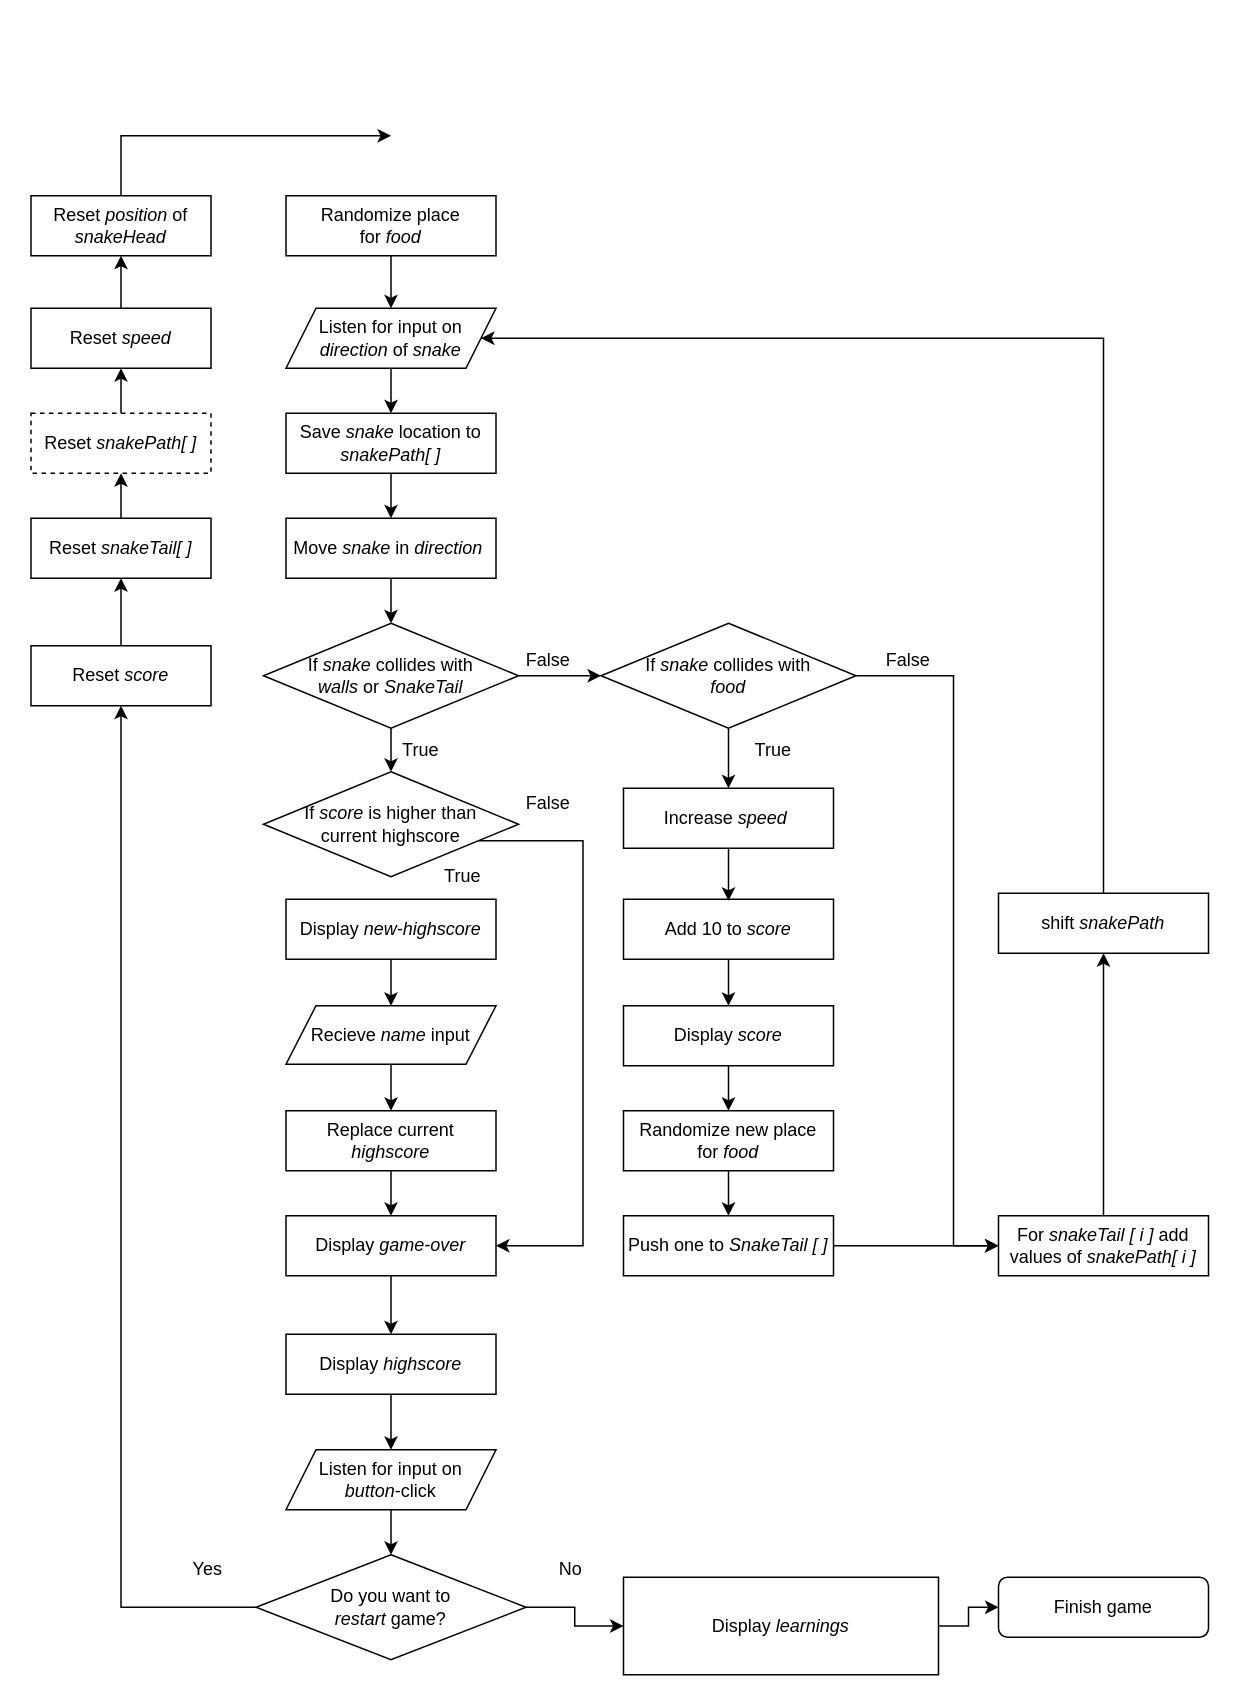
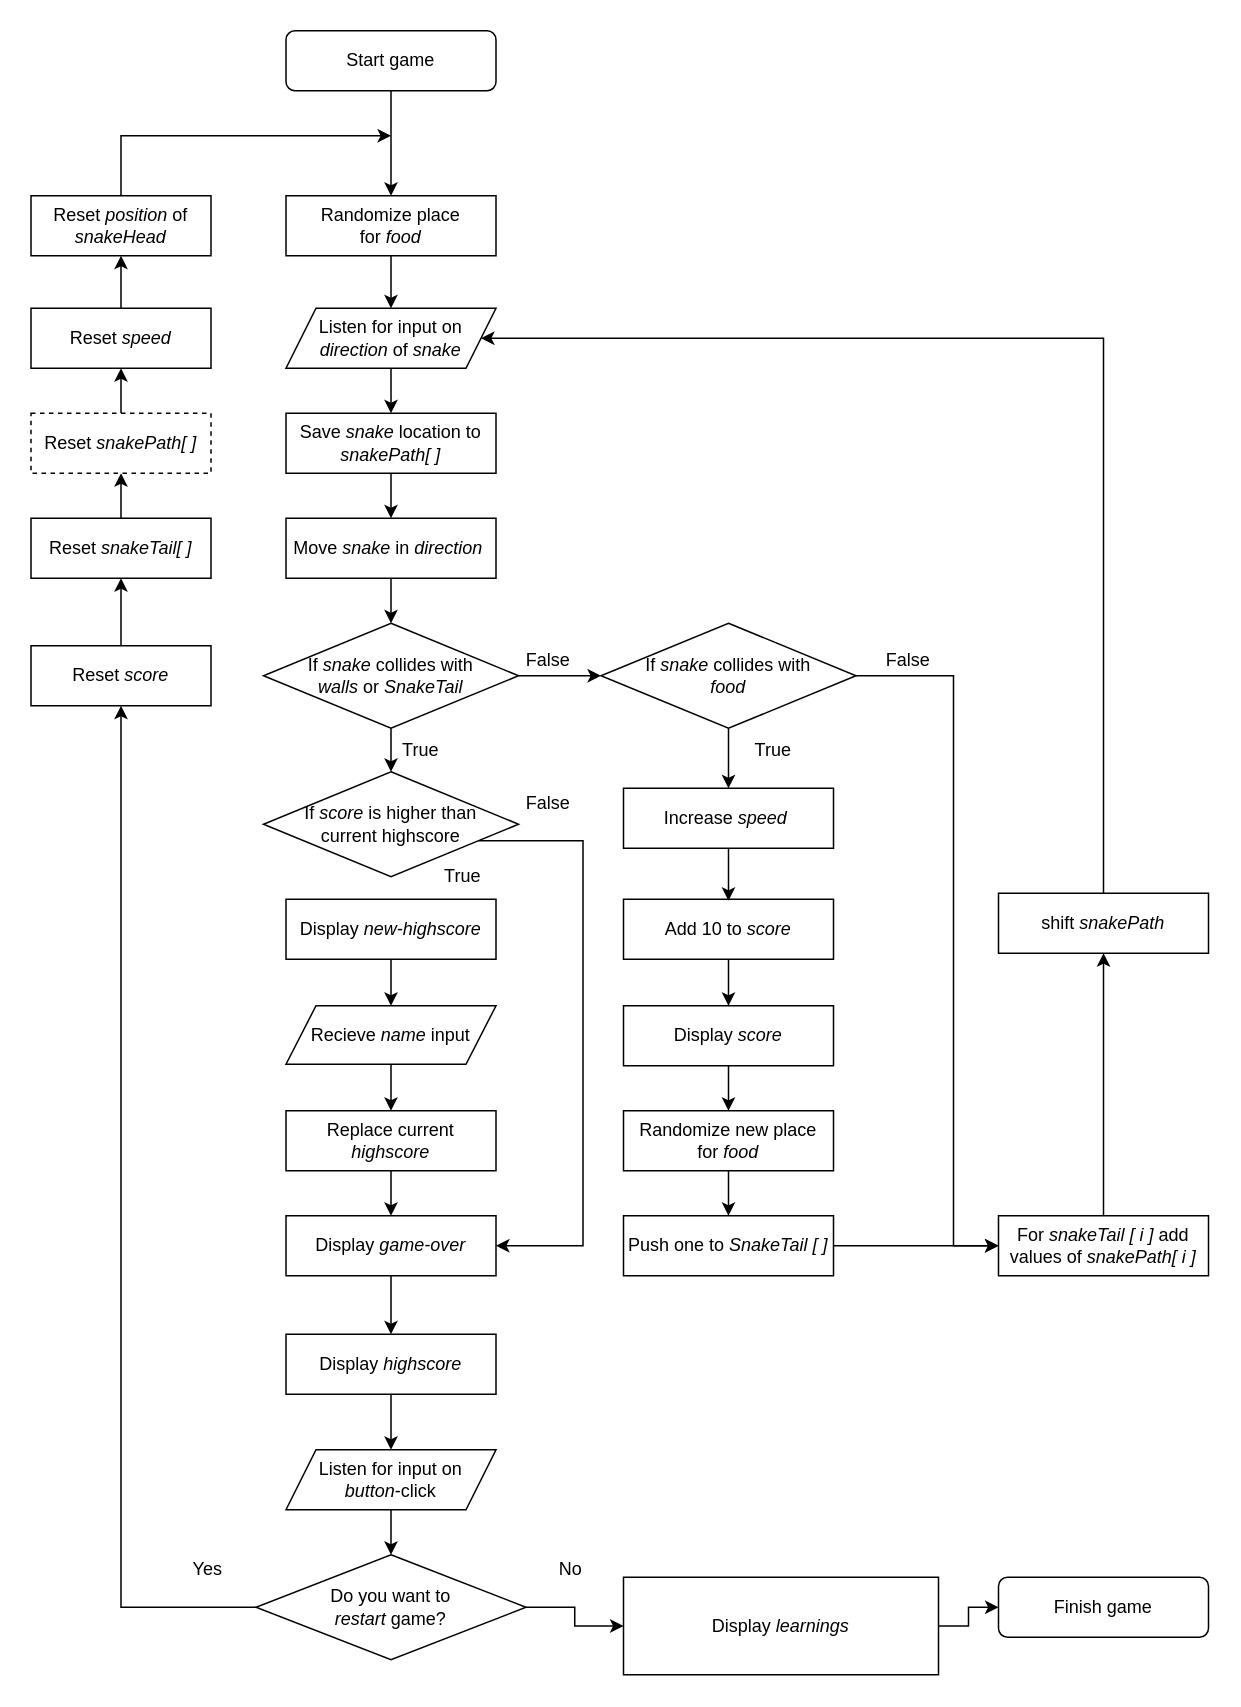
node "Start game": added
edge "Start game" -> "Randomize place for food": added
